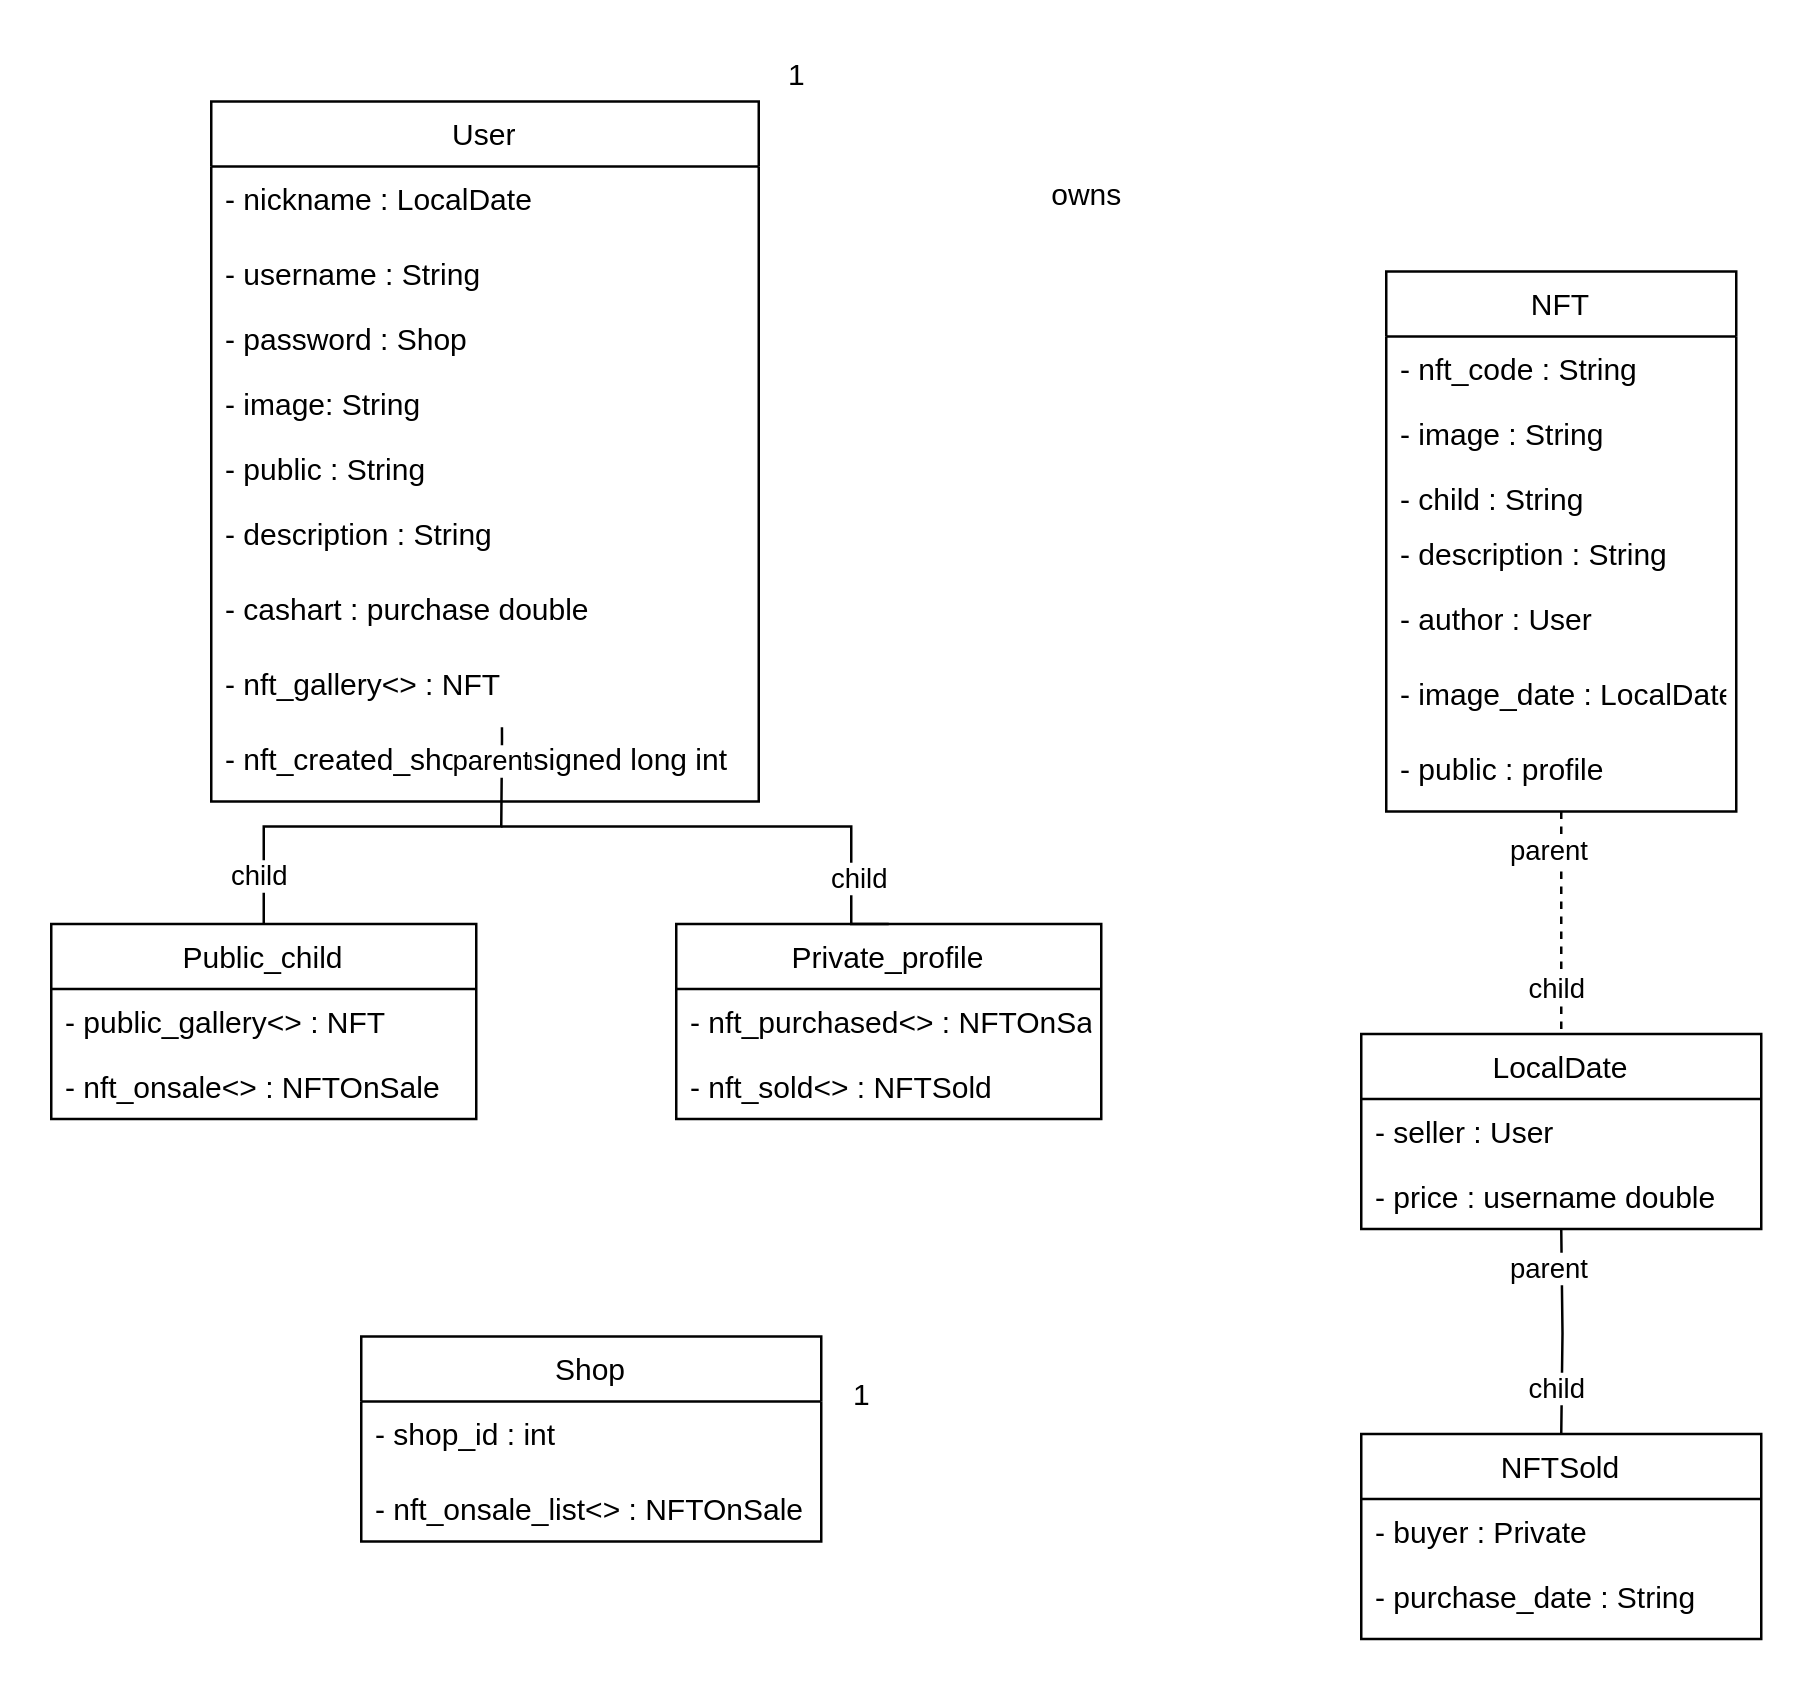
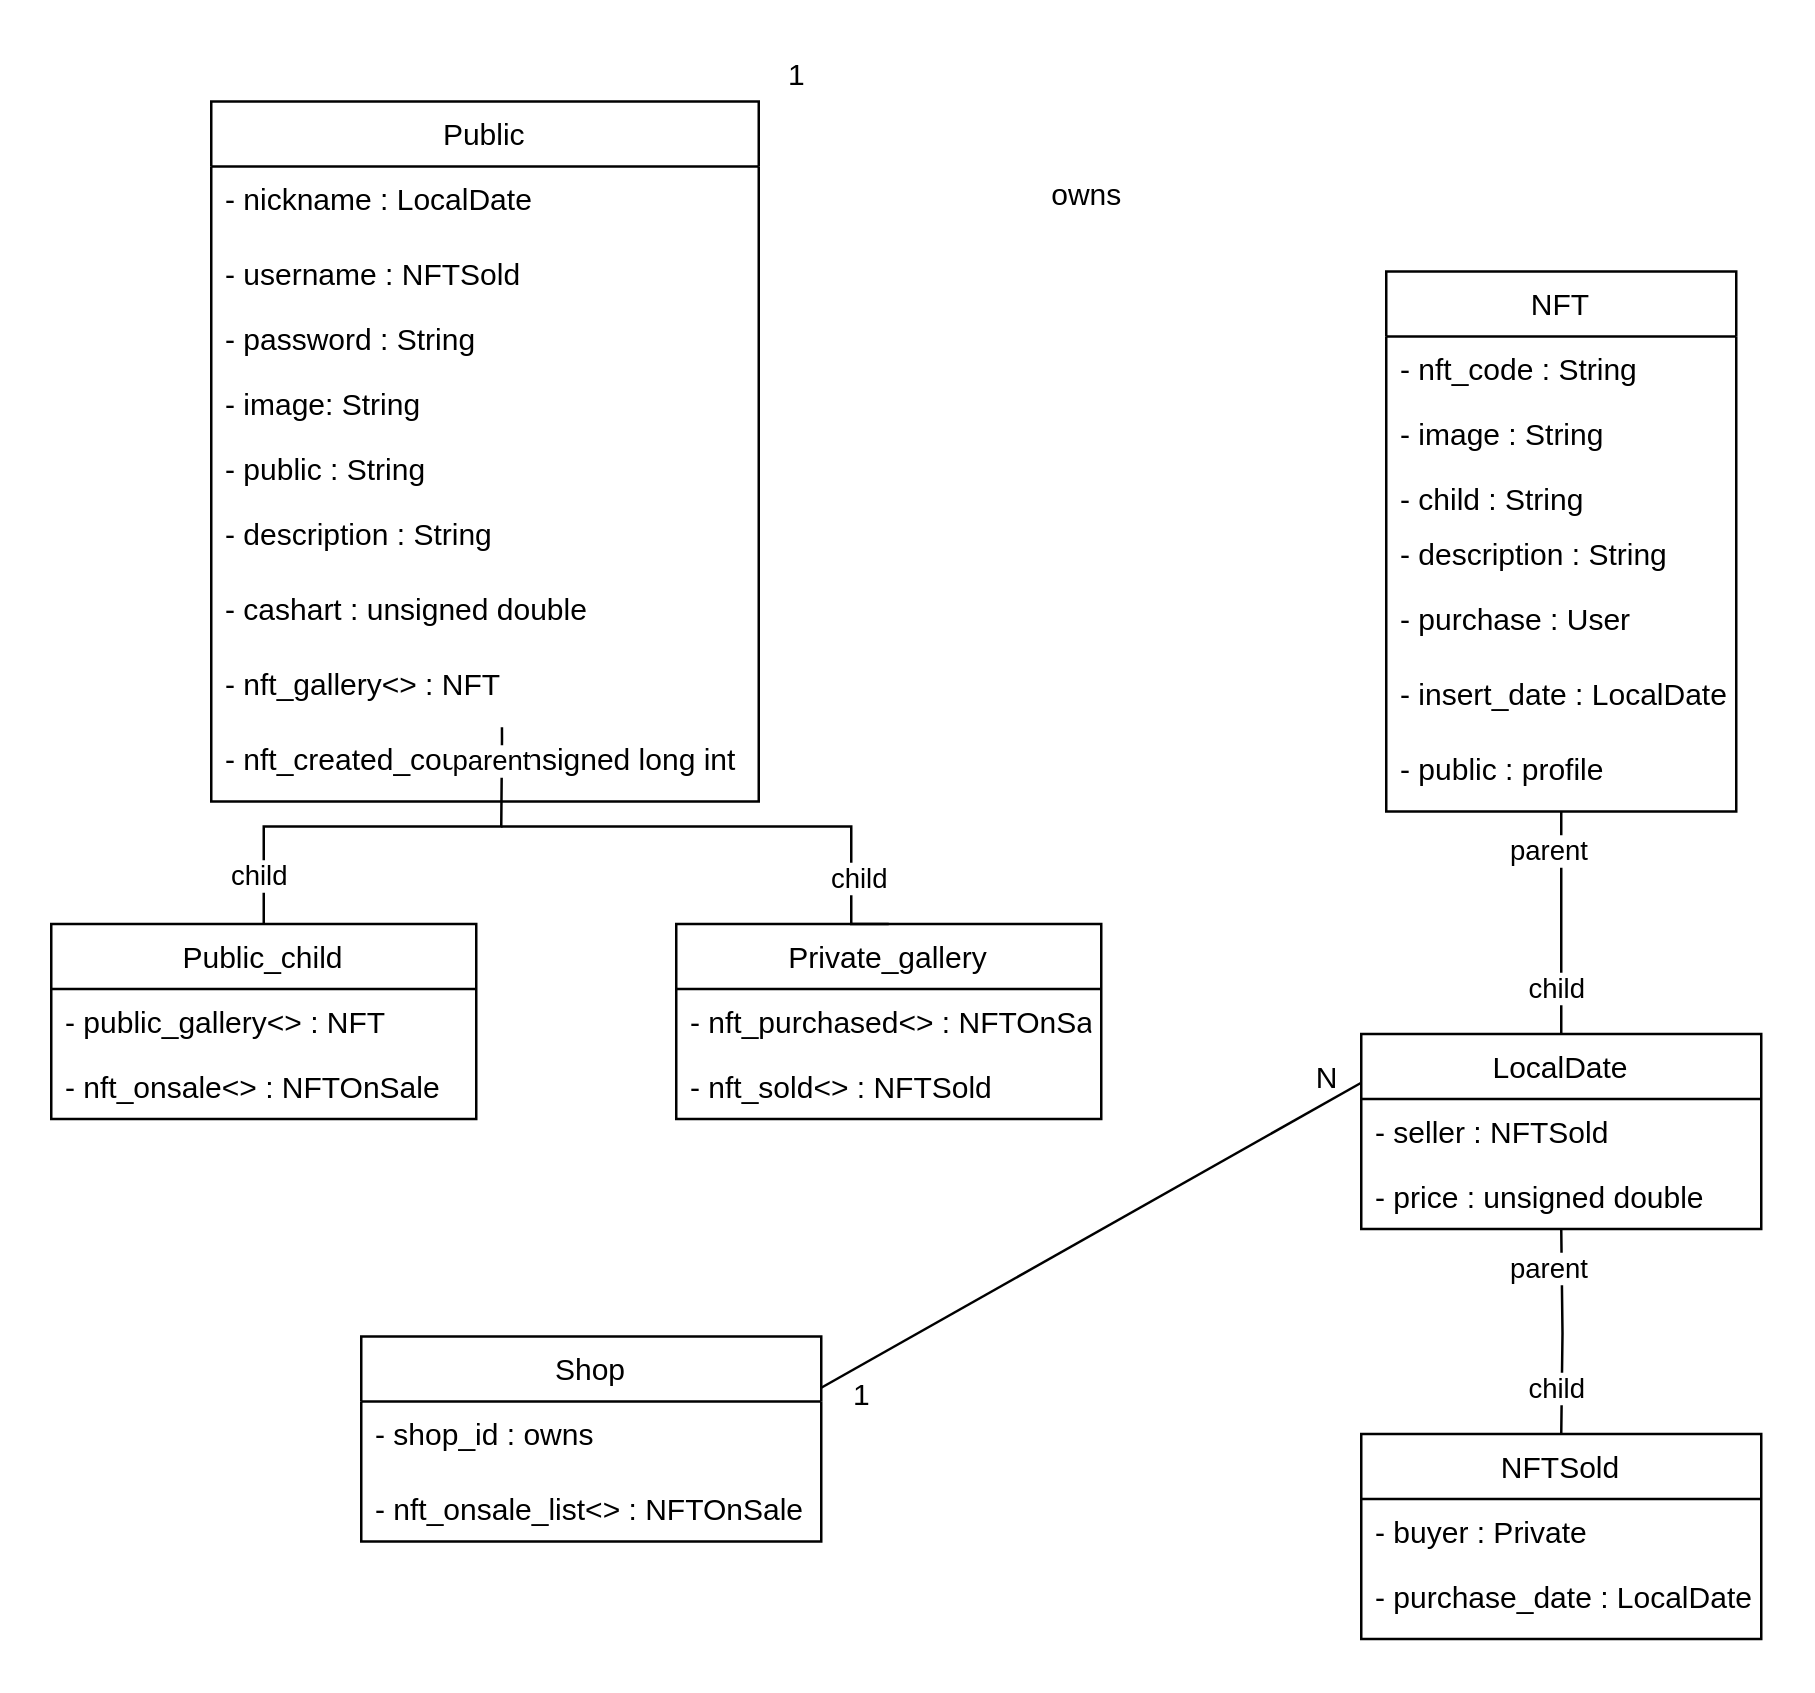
node "User": label "User" -> "Public"
node "- username : String": label "- username : String" -> "- username : NFTSold"
node "- password : Shop": label "- password : Shop" -> "- password : String"
node "- cashart : purchase double": label "- cashart : purchase double" -> "- cashart : unsigned double"
node "- author : User": label "- author : User" -> "- purchase : User"
node "- image_date : LocalDate": label "- image_date : LocalDate" -> "- insert_date : LocalDate"
node "- nft_created_shop : unsigned long int": label "- nft_created_shop : unsigned long int" -> "- nft_created_count : unsigned long int"
edge "NFT" -- "LocalDate": style dashed -> solid
node "Private_profile": label "Private_profile" -> "Private_gallery"
node "- seller : User": label "- seller : User" -> "- seller : NFTSold"
node "- price : username double": label "- price : username double" -> "- price : unsigned double"
edge "LocalDate" -- "Shop": added, label "N"
node "- shop_id : int": label "- shop_id : int" -> "- shop_id : owns"
node "- purchase_date : String": label "- purchase_date : String" -> "- purchase_date : LocalDate"
